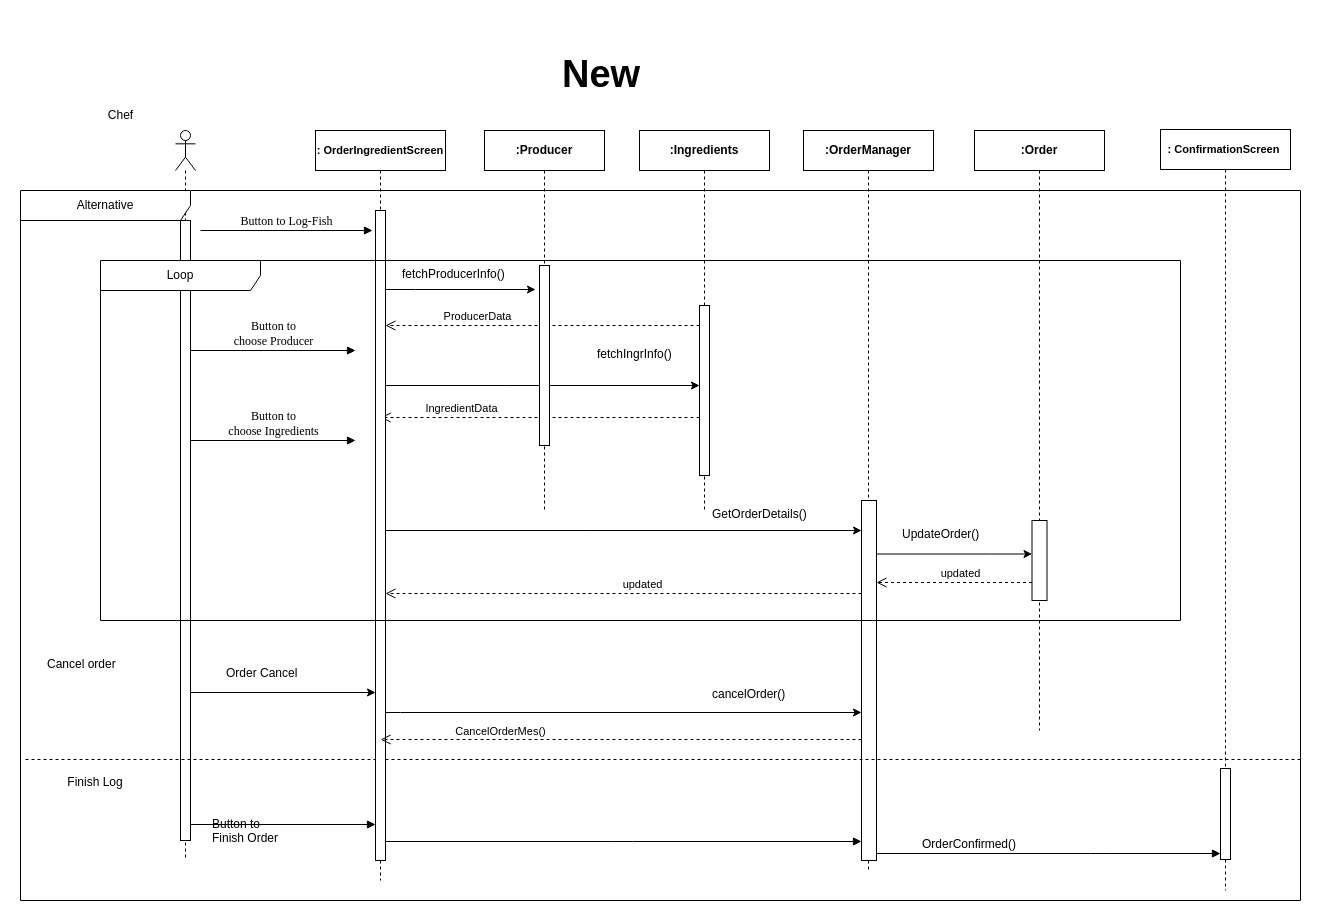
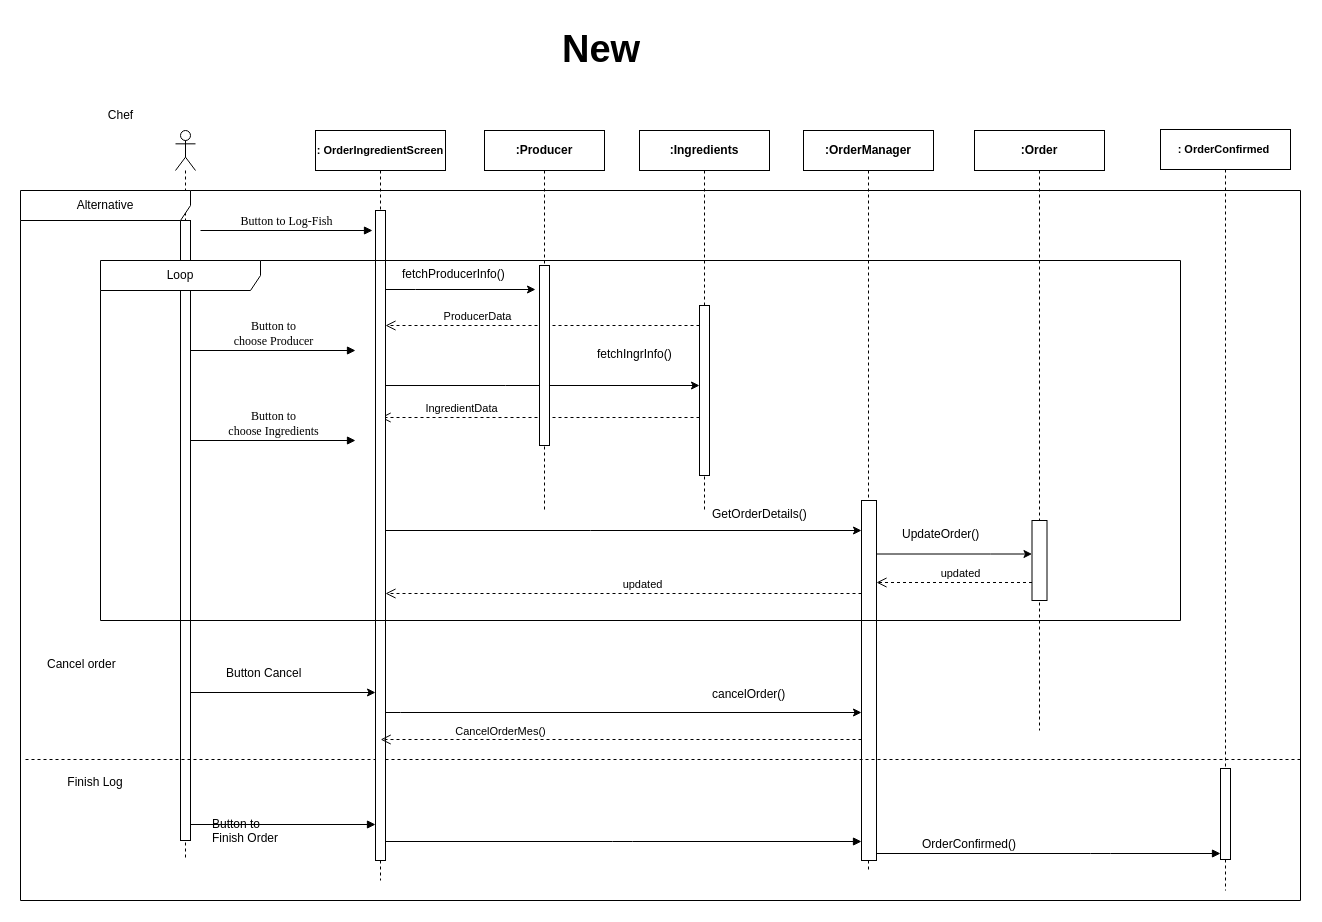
node "New": moved (611, 76) -> (611, 51)
node ": ConfirmationScreen": label ": ConfirmationScreen" -> ": OrderConfirmed"
node "Order Cancel": label "Order Cancel" -> "Button Cancel"
